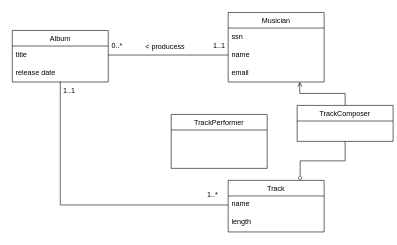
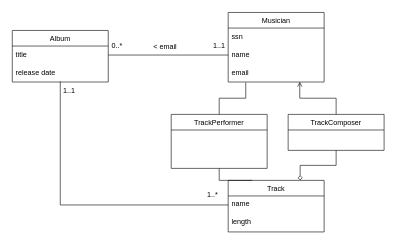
node "< producess": label "< producess" -> "< email"
edge "email" -- "TrackPerformer": added
node "TrackComposer": moved (345, 123) -> (336, 132)
edge "TrackPerformer" -- "Track": added
